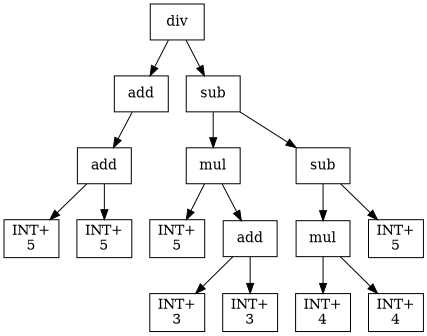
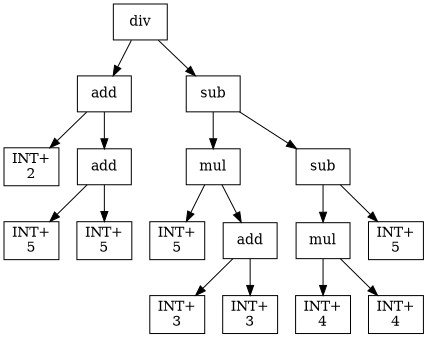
node "INT+ 2": added
